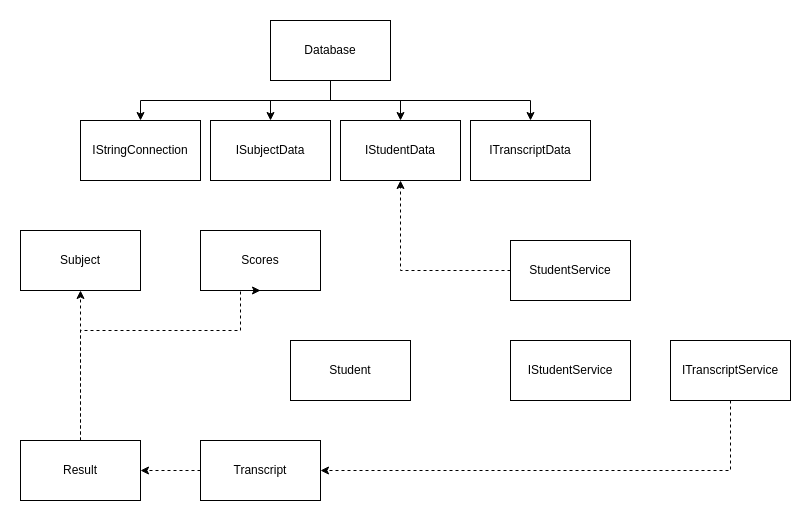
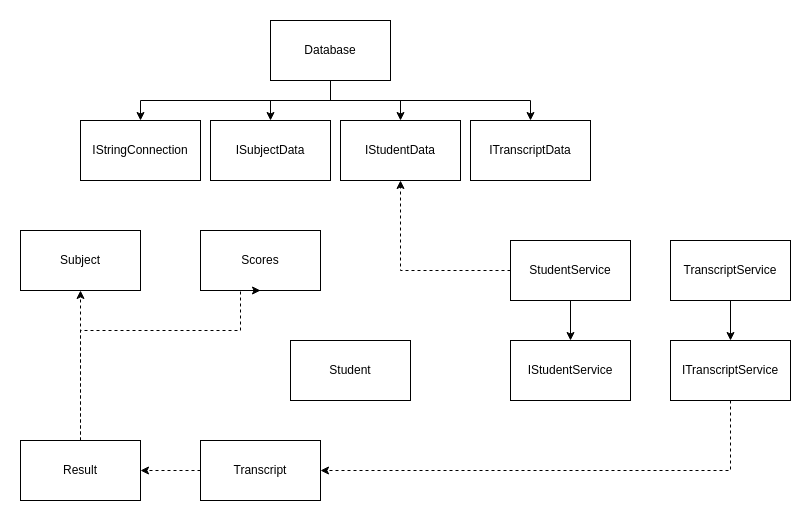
node "TranscriptService": added
edge "StudentService" -> "IStudentService": added
edge "TranscriptService" -> "ITranscriptService": added
